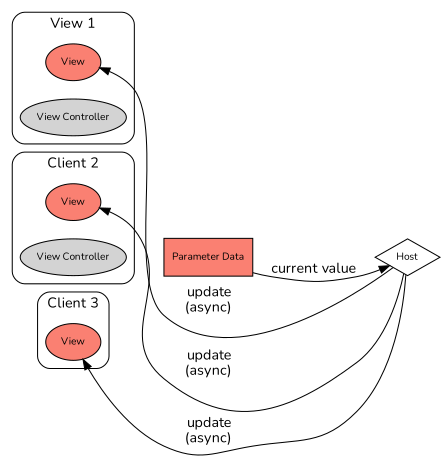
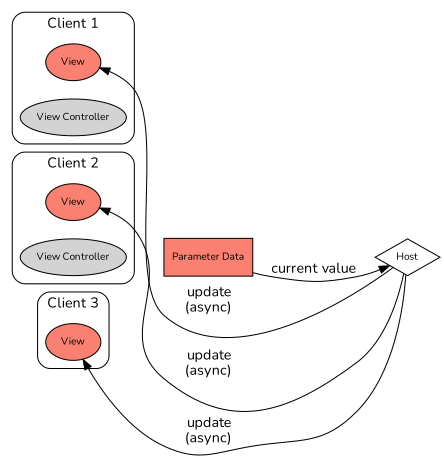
cluster "View 1": label "View 1" -> "Client 1"
